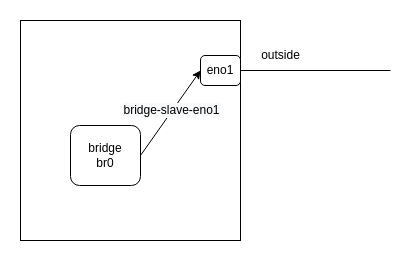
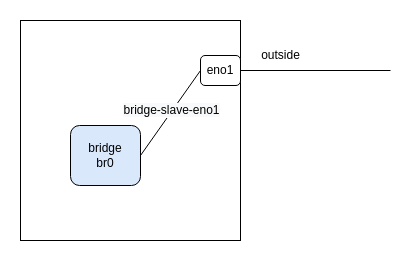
edge "bridge br0" -> "eno1": arrowhead classic -> none
node "bridge br0": fillcolor #ffffff -> #dae8fc
